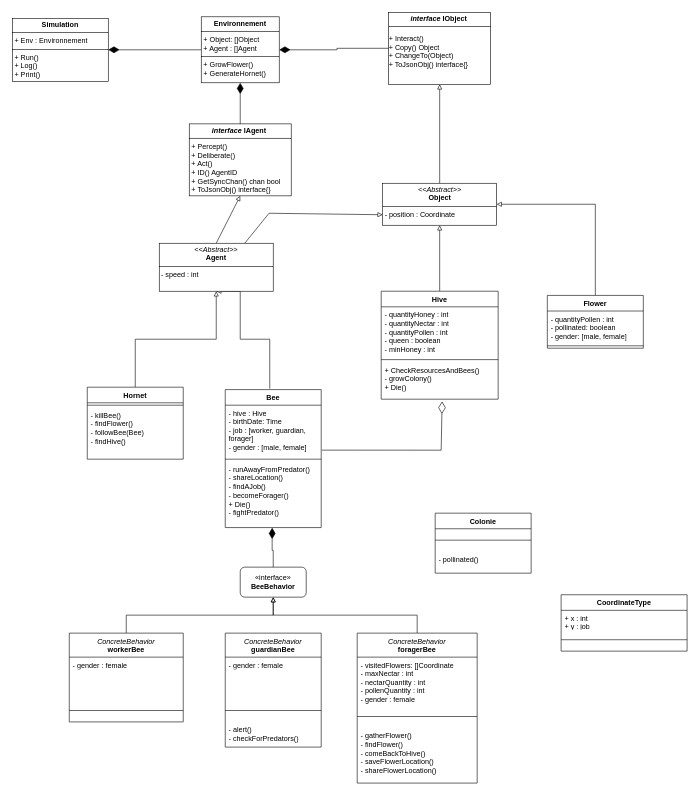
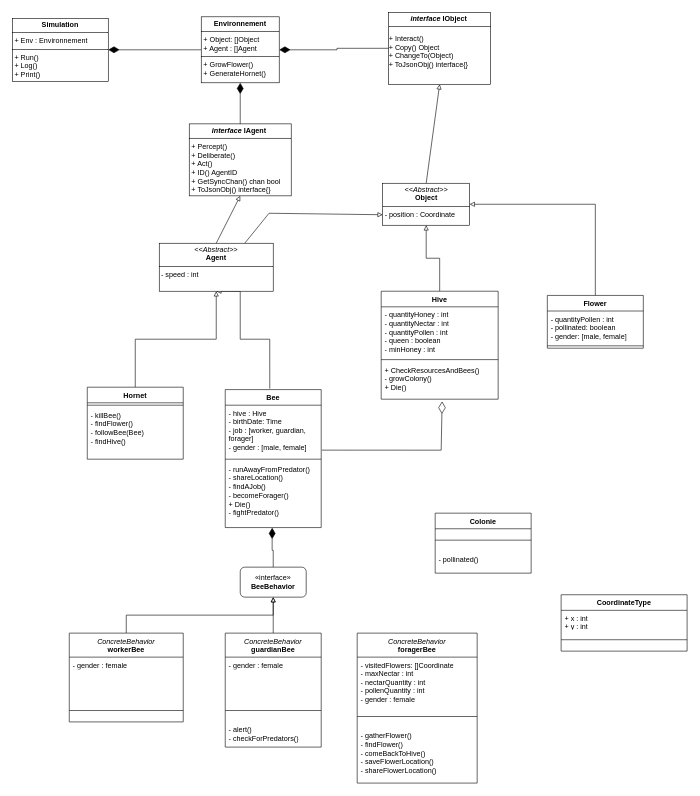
node "<<Abstract>> Object - position : Coordinate": size 114x42 -> 87x42
edge "ConcreteBehavior foragerBee" -> "«interface» BeeBehavior": removed
node "+ x : int + y : job": label "+ x : int + y : job" -> "+ x : int + y : int"
edge "ConcreteBehavior guardianBee" -> "«interface» BeeBehavior": added
